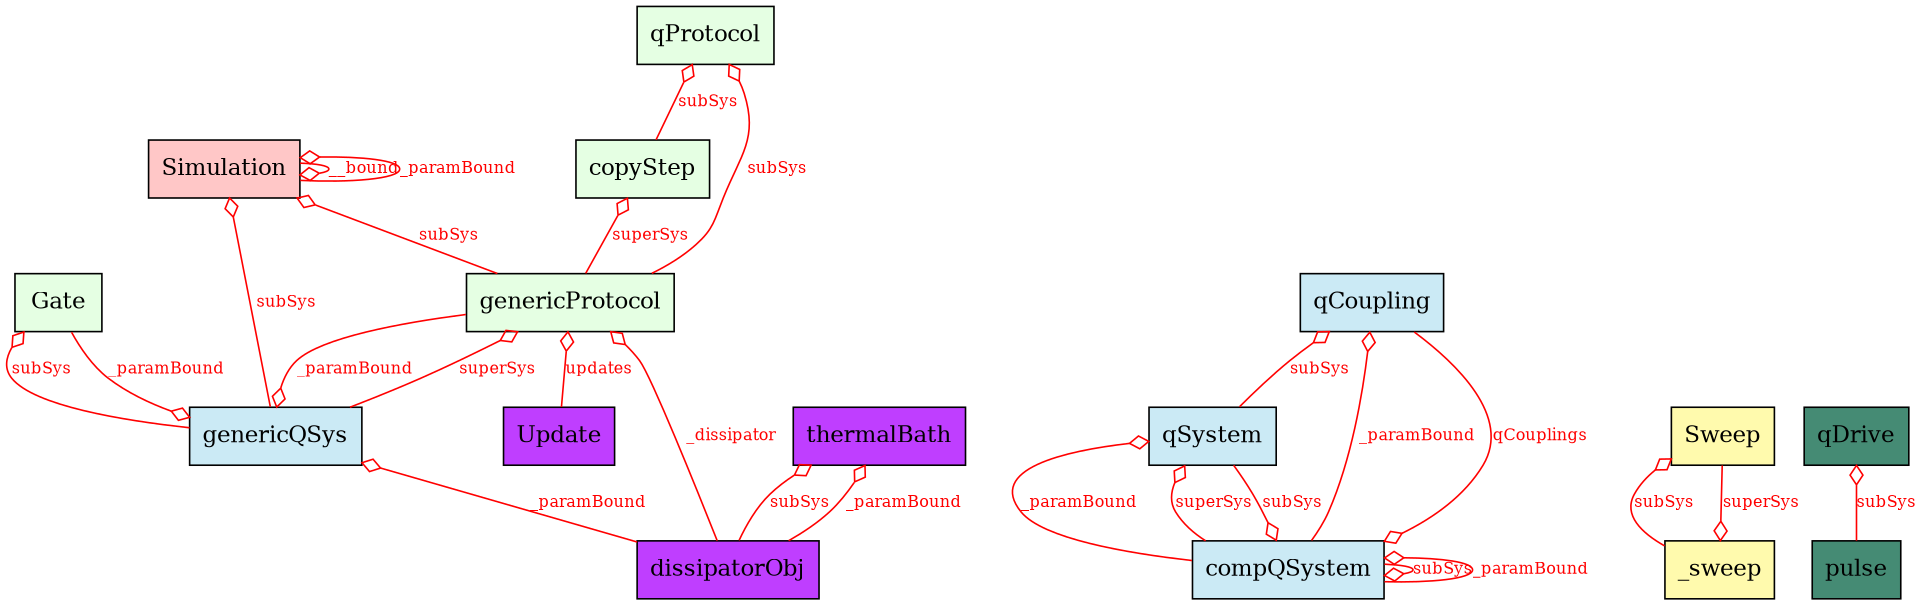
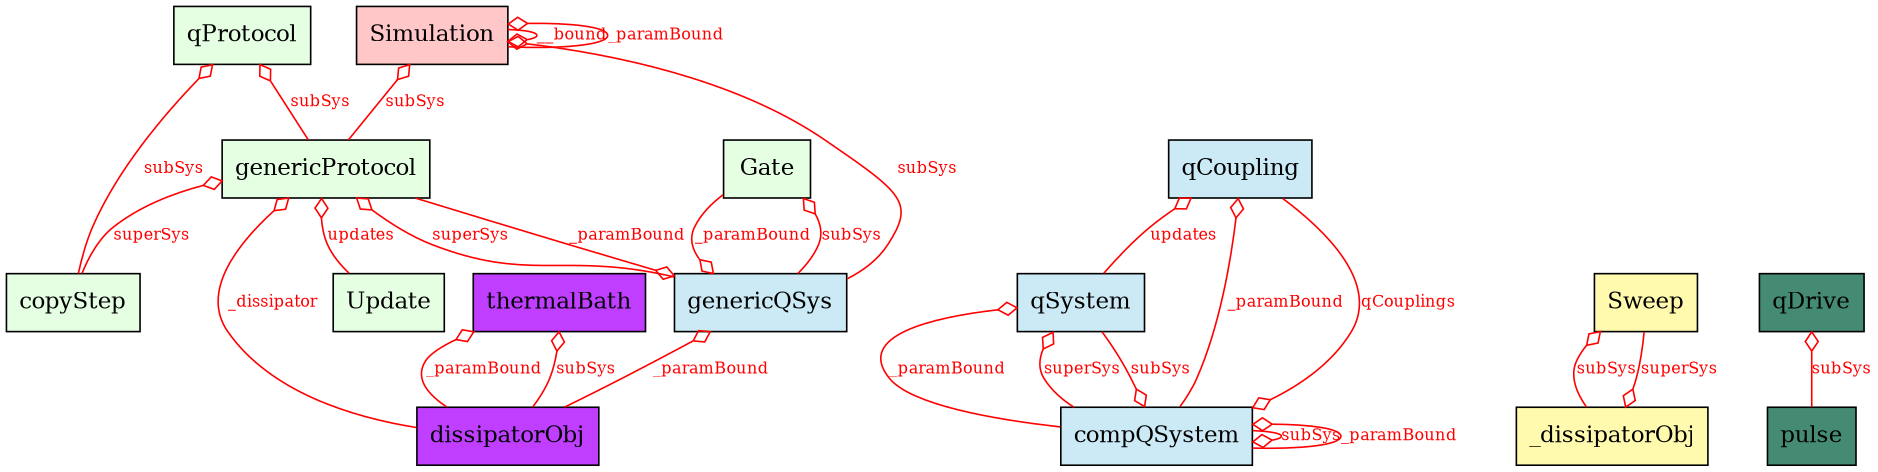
edge "genericProtocol" -> "copyStep": reversed
edge "qSystem" -> "qCoupling": label "subSys" -> "updates"
node "Update": fillcolor darkorchid1 -> #e5ffe3
node "_sweep": label "_sweep" -> "_dissipatorObj"
